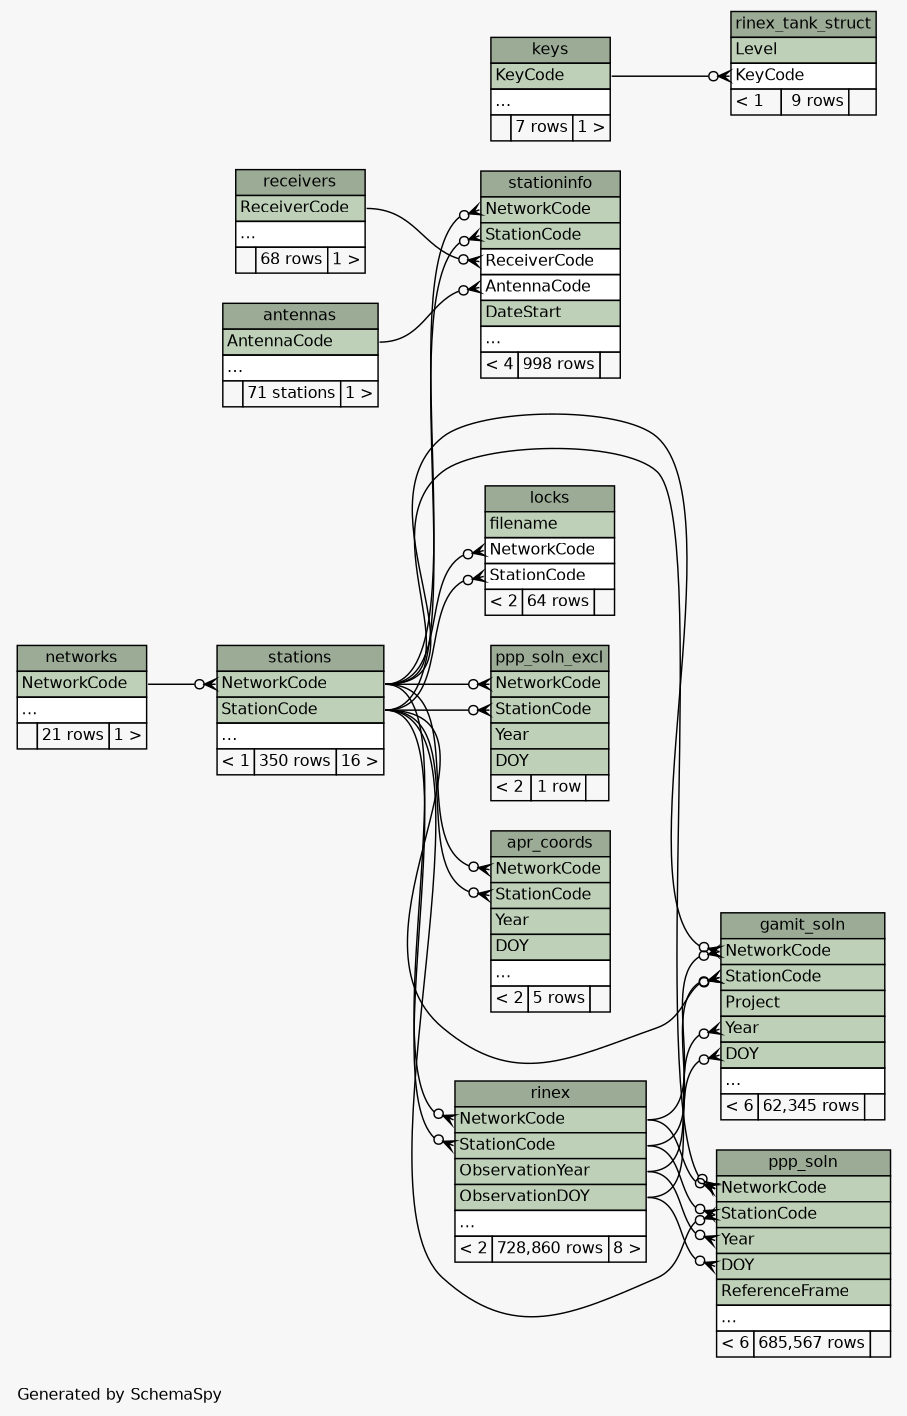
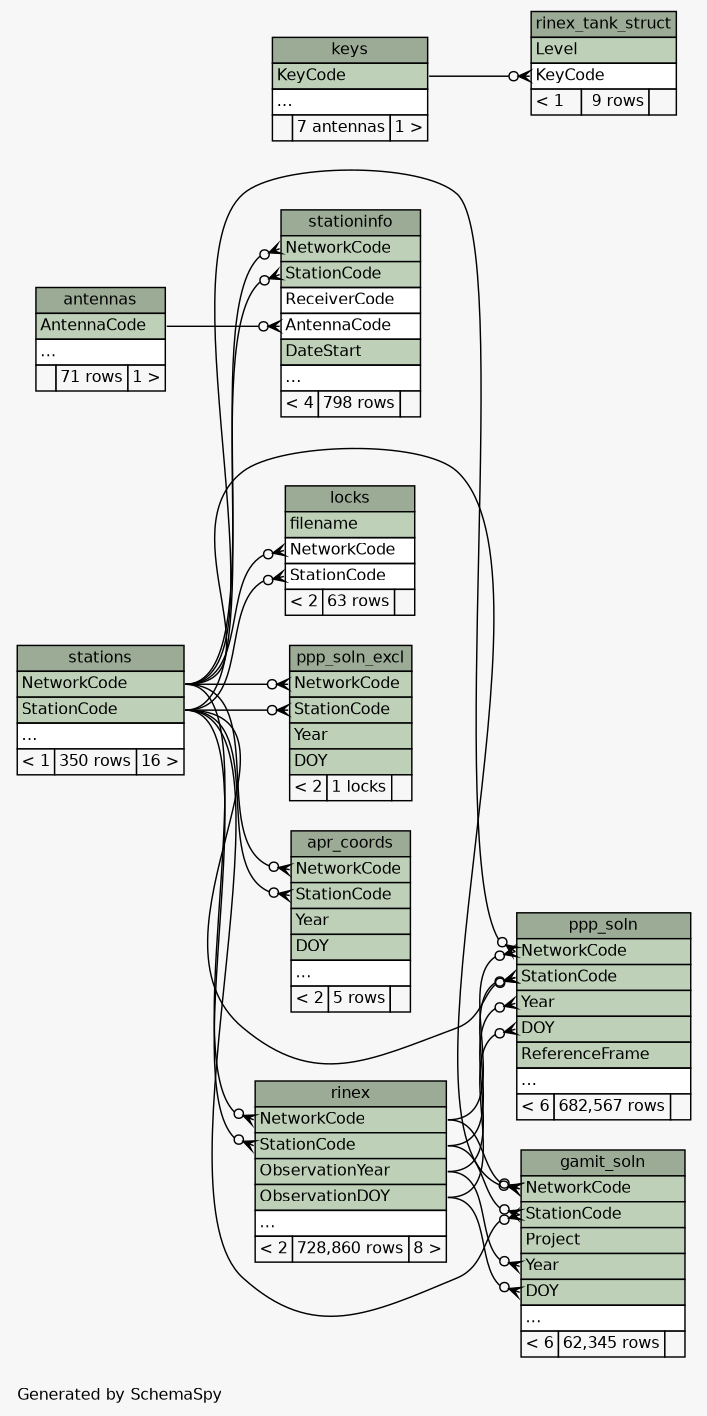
node "keys": text "7 rows" -> "7 antennas"
node "receivers": removed
node "stationinfo": text "998 rows" -> "798 rows"
node "antennas": text "71 stations" -> "71 rows"
node "locks": text "64 rows" -> "63 rows"
node "networks": removed
node "ppp_soln_excl": text "1 row" -> "1 locks"
node "ppp_soln": text "685,567 rows" -> "682,567 rows"
